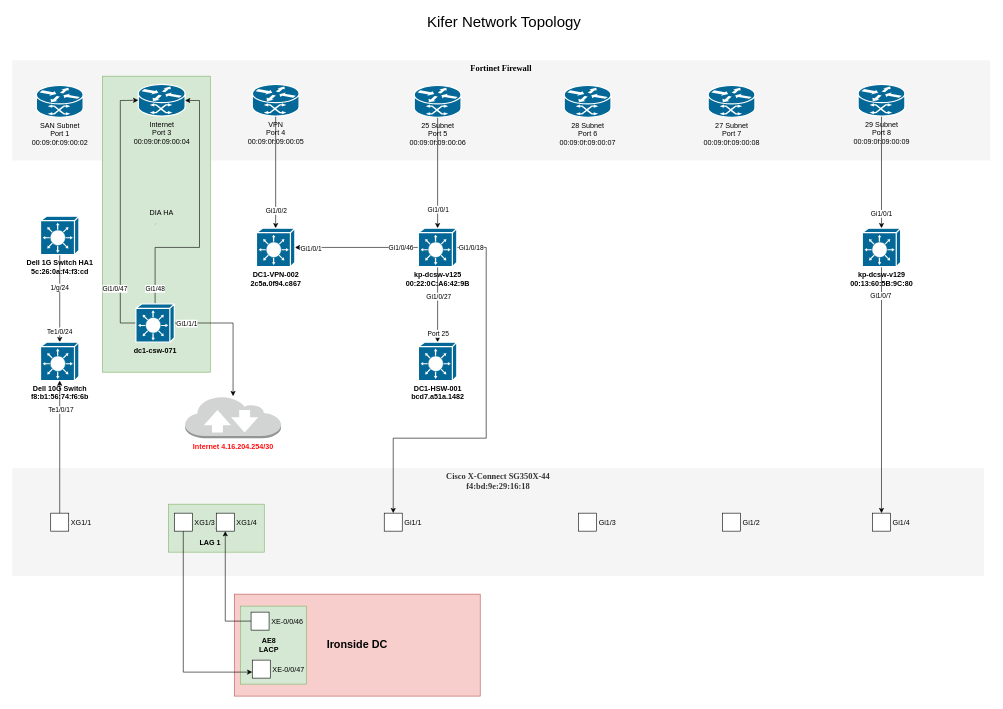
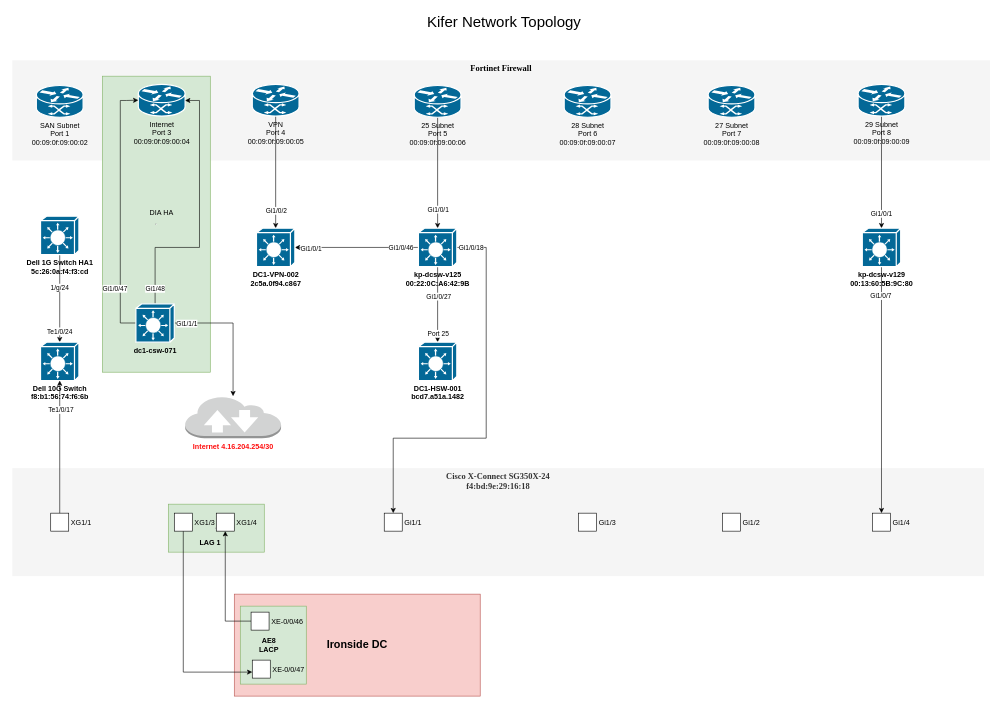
node "Cisco X-Connect SG350X-44 f4:bd:9e:29:16:18": label "Cisco X-Connect SG350X-44 f4:bd:9e:29:16:18" -> "Cisco X-Connect SG350X-24 f4:bd:9e:29:16:18"
